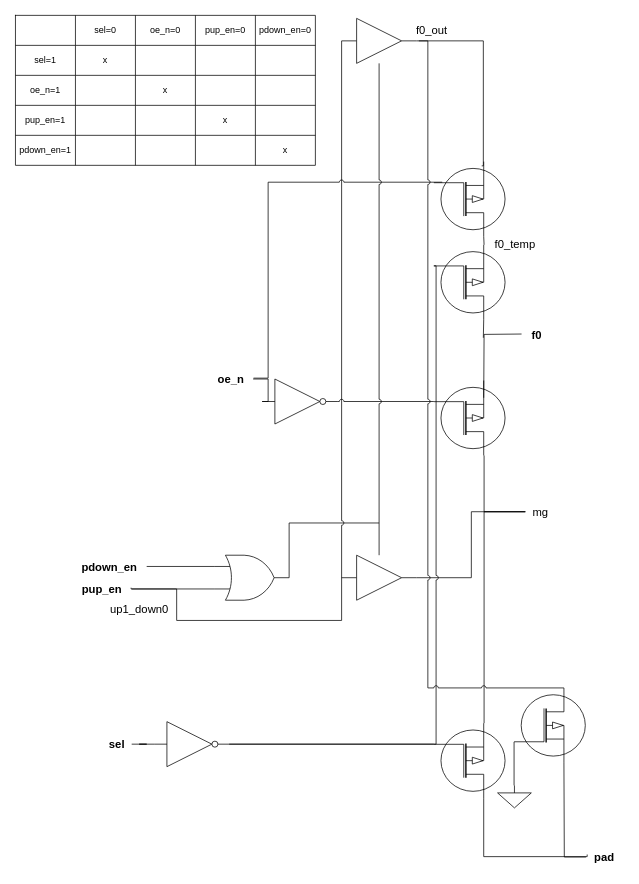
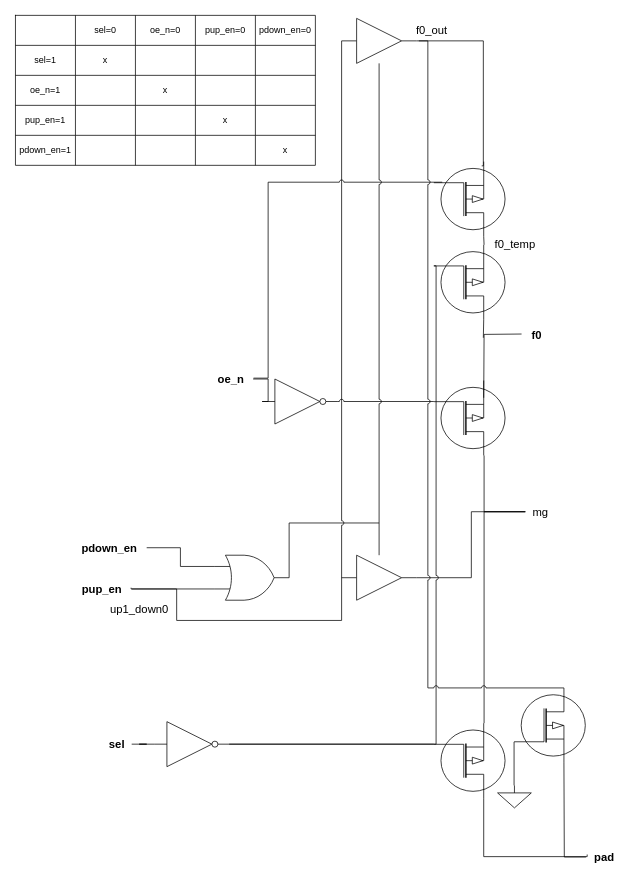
node "pdown_en": moved (109, 567) -> (109, 548)
